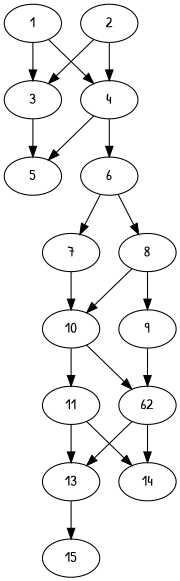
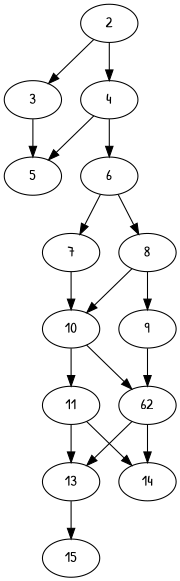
node "1": removed
